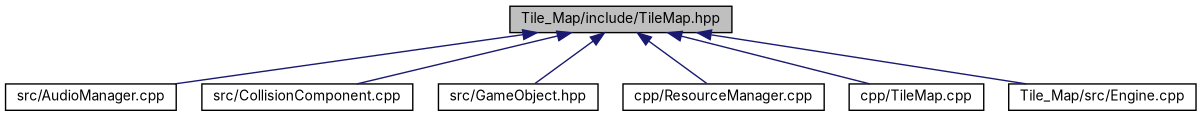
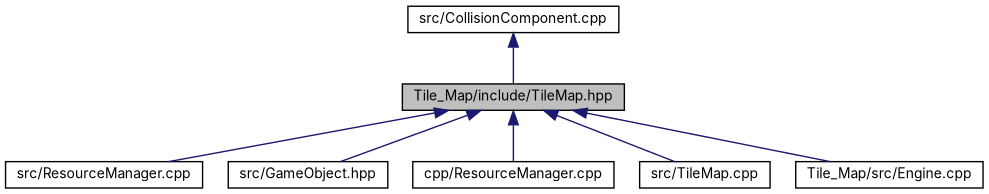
edge "src/CollisionComponent.cpp" -> "Tile_Map/include/TileMap.hpp": reversed
node "src/AudioManager.cpp": label "src/AudioManager.cpp" -> "src/ResourceManager.cpp"
node "cpp/TileMap.cpp": label "cpp/TileMap.cpp" -> "src/TileMap.cpp"
